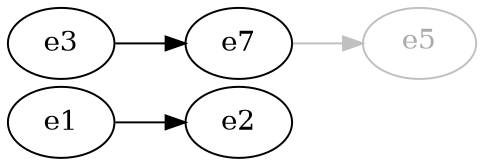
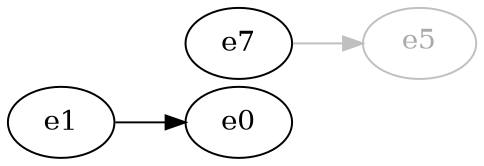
node "e3": removed
node "e2": label "e2" -> "e0"
